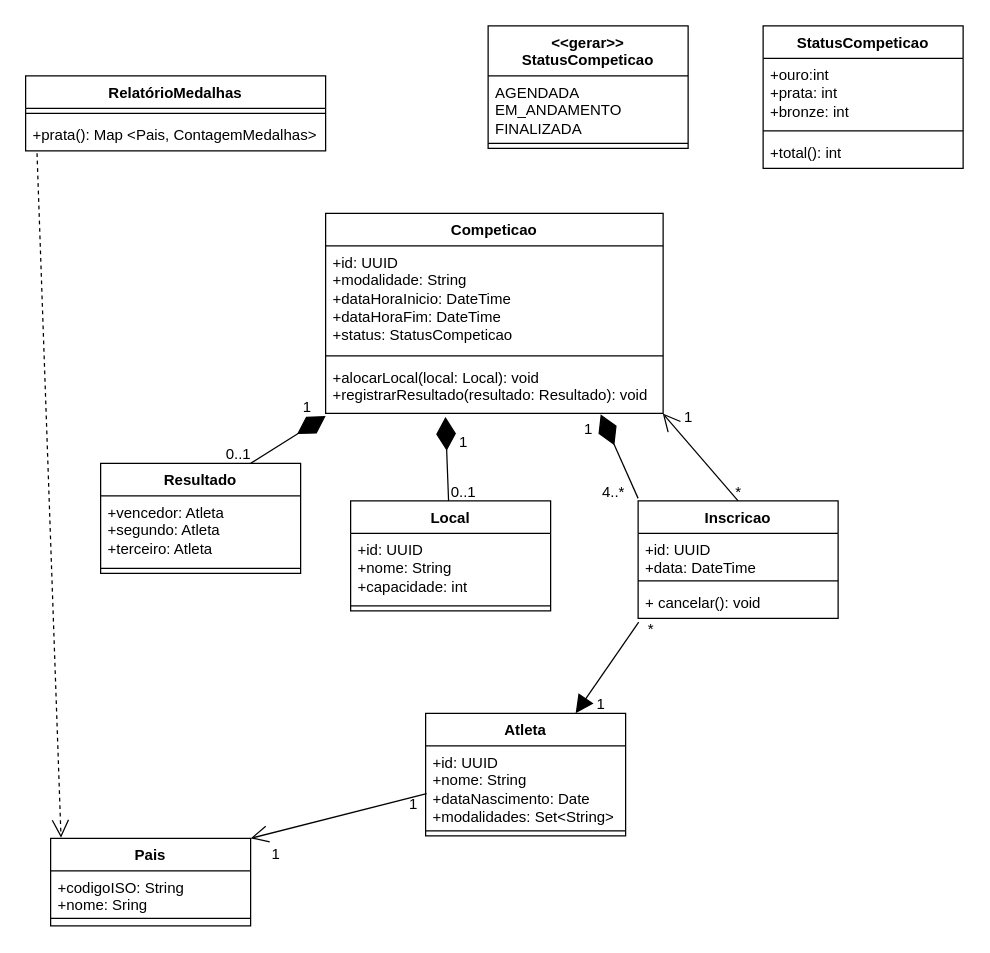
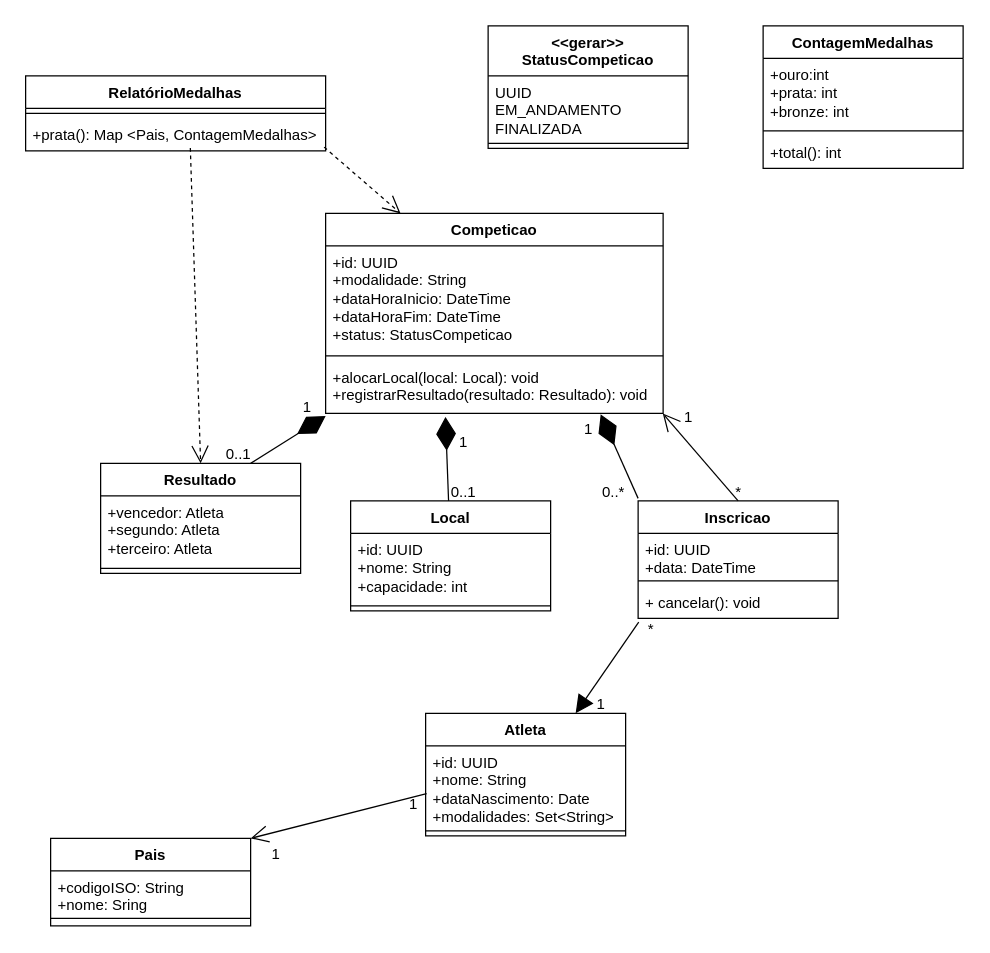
node "StatusCompeticao": label "StatusCompeticao" -> "ContagemMedalhas"
node "AGENDADA EM_ANDAMENTO FINALIZADA": label "AGENDADA EM_ANDAMENTO FINALIZADA" -> "UUID EM_ANDAMENTO FINALIZADA"
edge "+prata(): Map <Pais, ContagemMedalhas>" -> "Competicao": added
edge "+prata(): Map <Pais, ContagemMedalhas>" -> "Resultado": added
node "4..*": label "4..*" -> "0..*"
edge "+prata(): Map <Pais, ContagemMedalhas>" -> "Pais": removed
